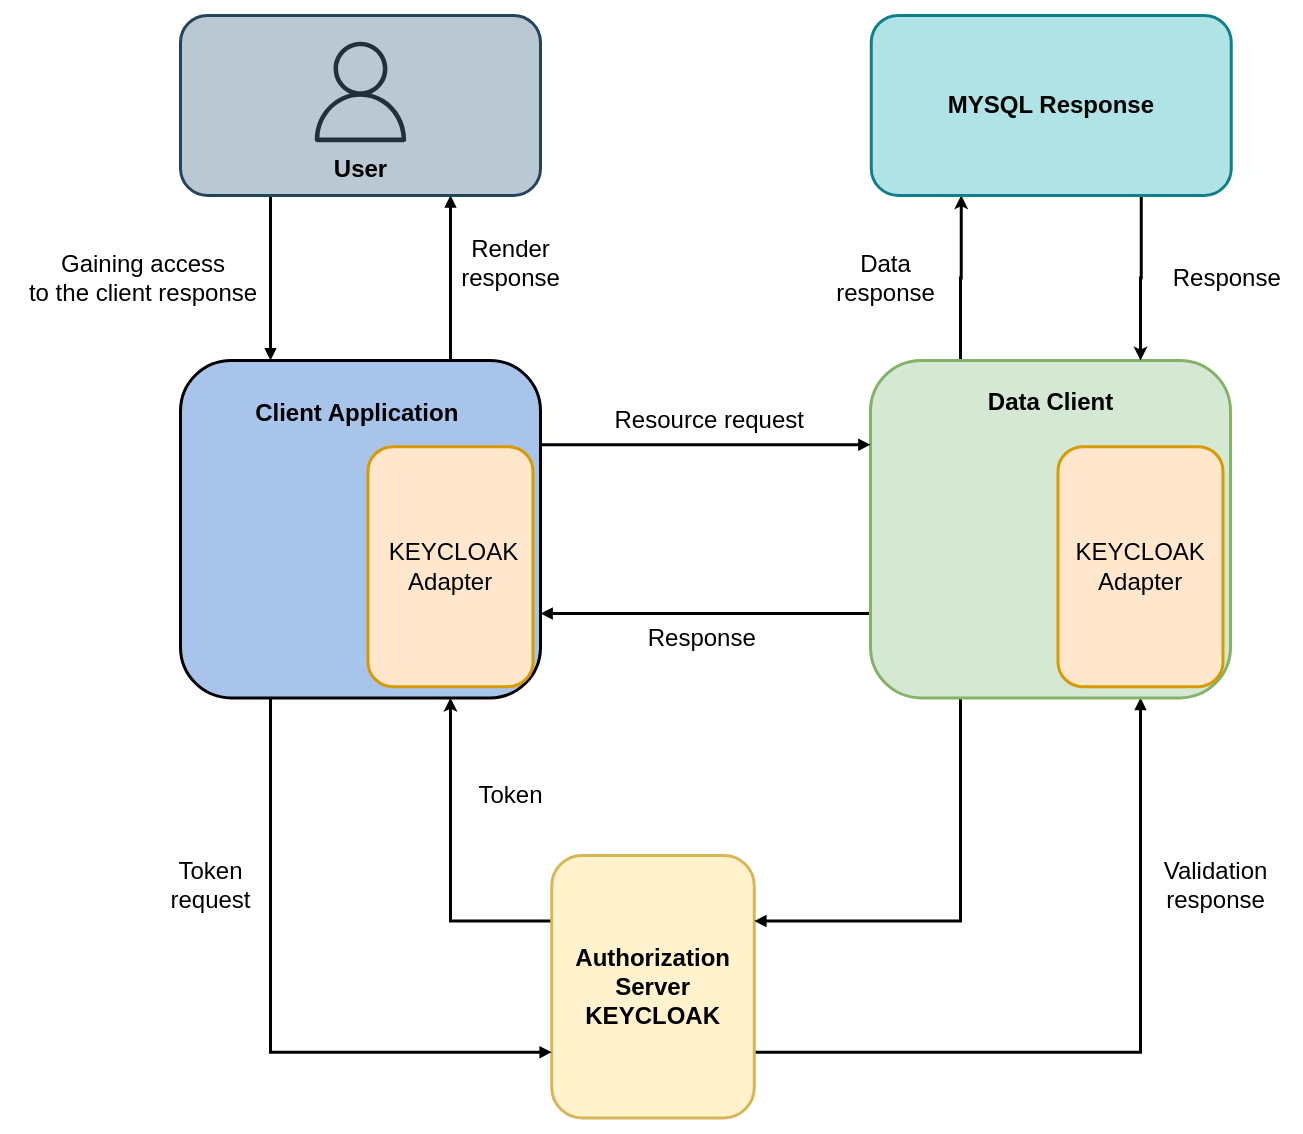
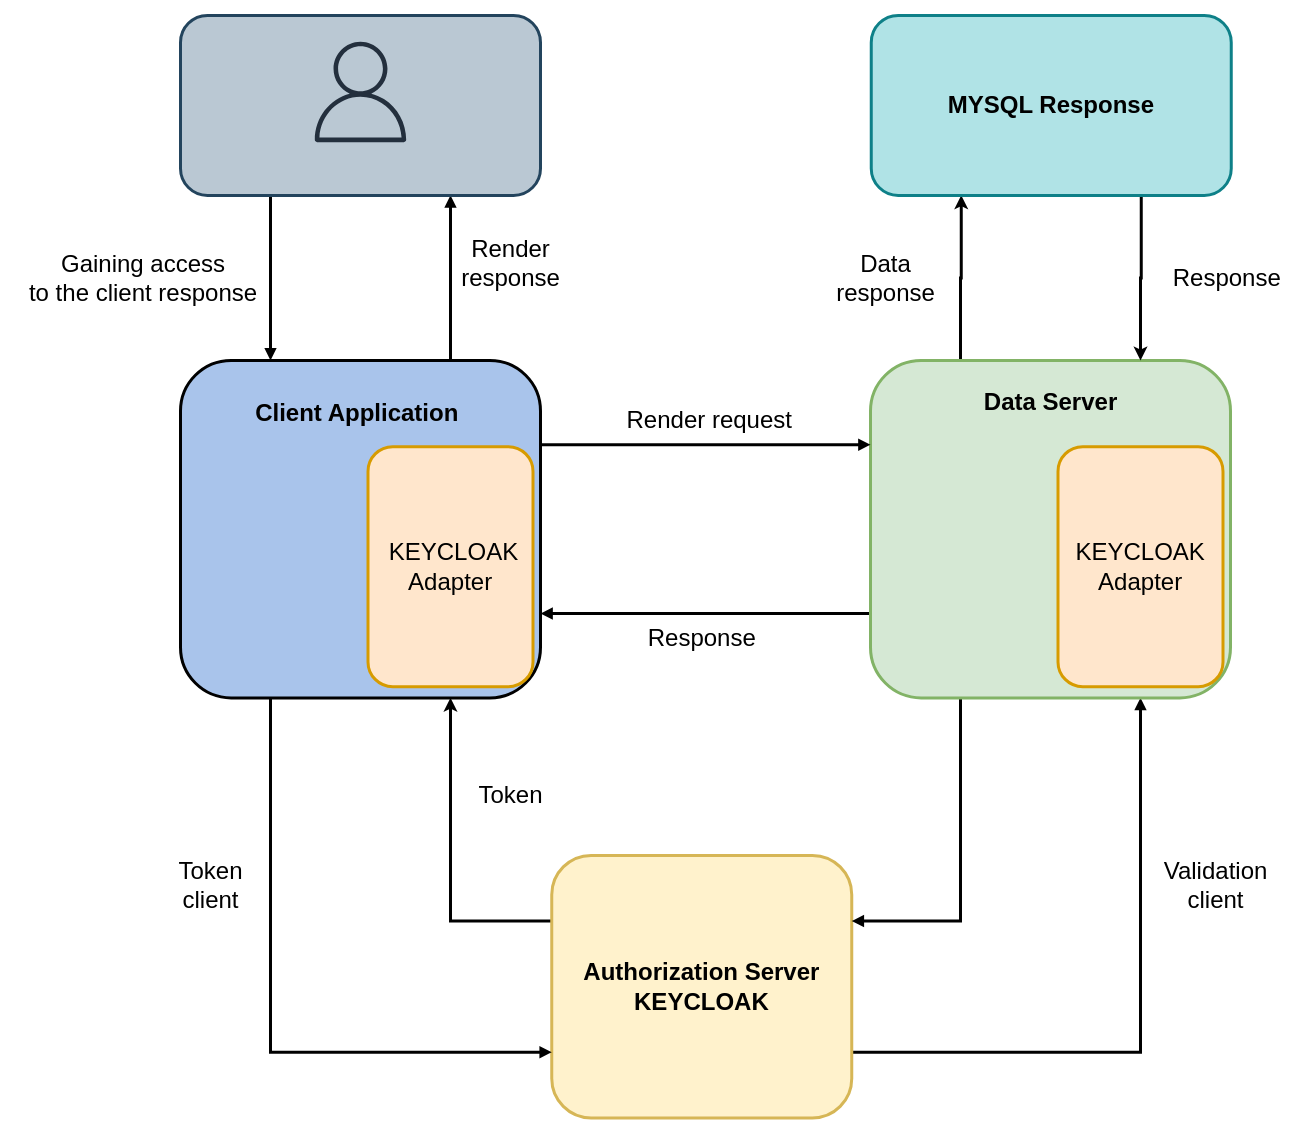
node "User": removed
node "Data Client": label "Data Client" -> "Data Server"
node "Resource request": label "Resource request" -> "Render request"
node "Token request": label "Token request" -> "Token client"
node "Validation response": label "Validation response" -> "Validation client"
node "Authorization Server KEYCLOAK": size 203x263 -> 300x263
